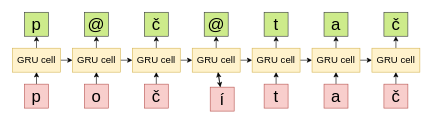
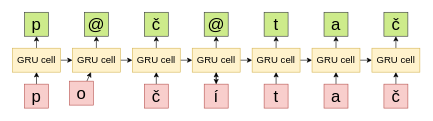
node "o": moved (96, 96) -> (81, 93)
node "í": moved (222, 99) -> (216, 96)
